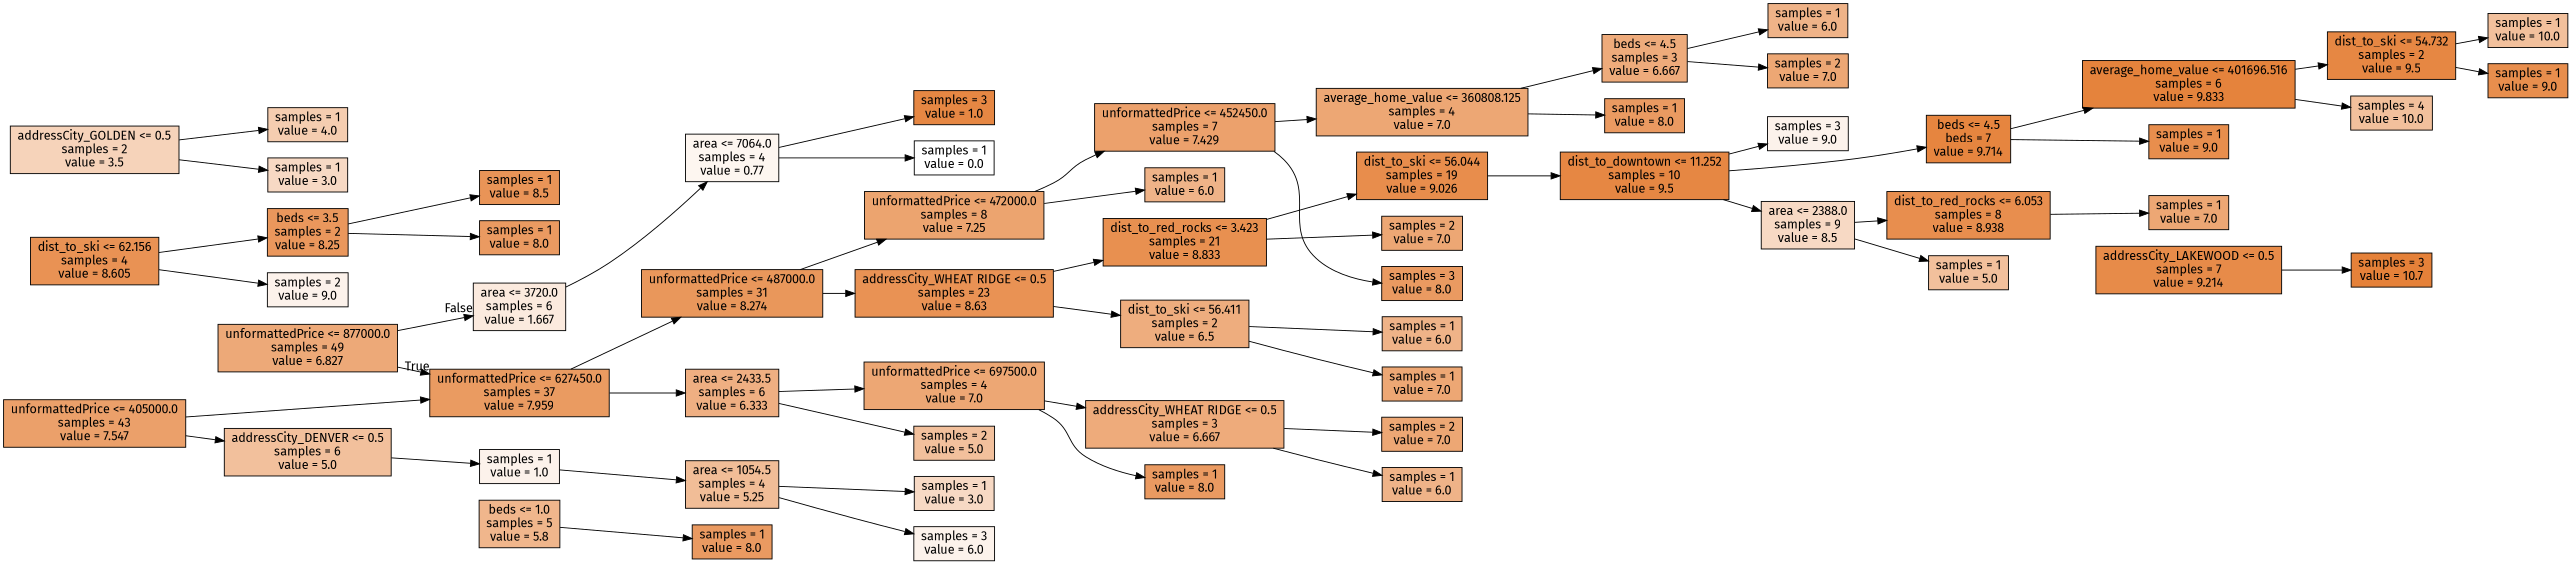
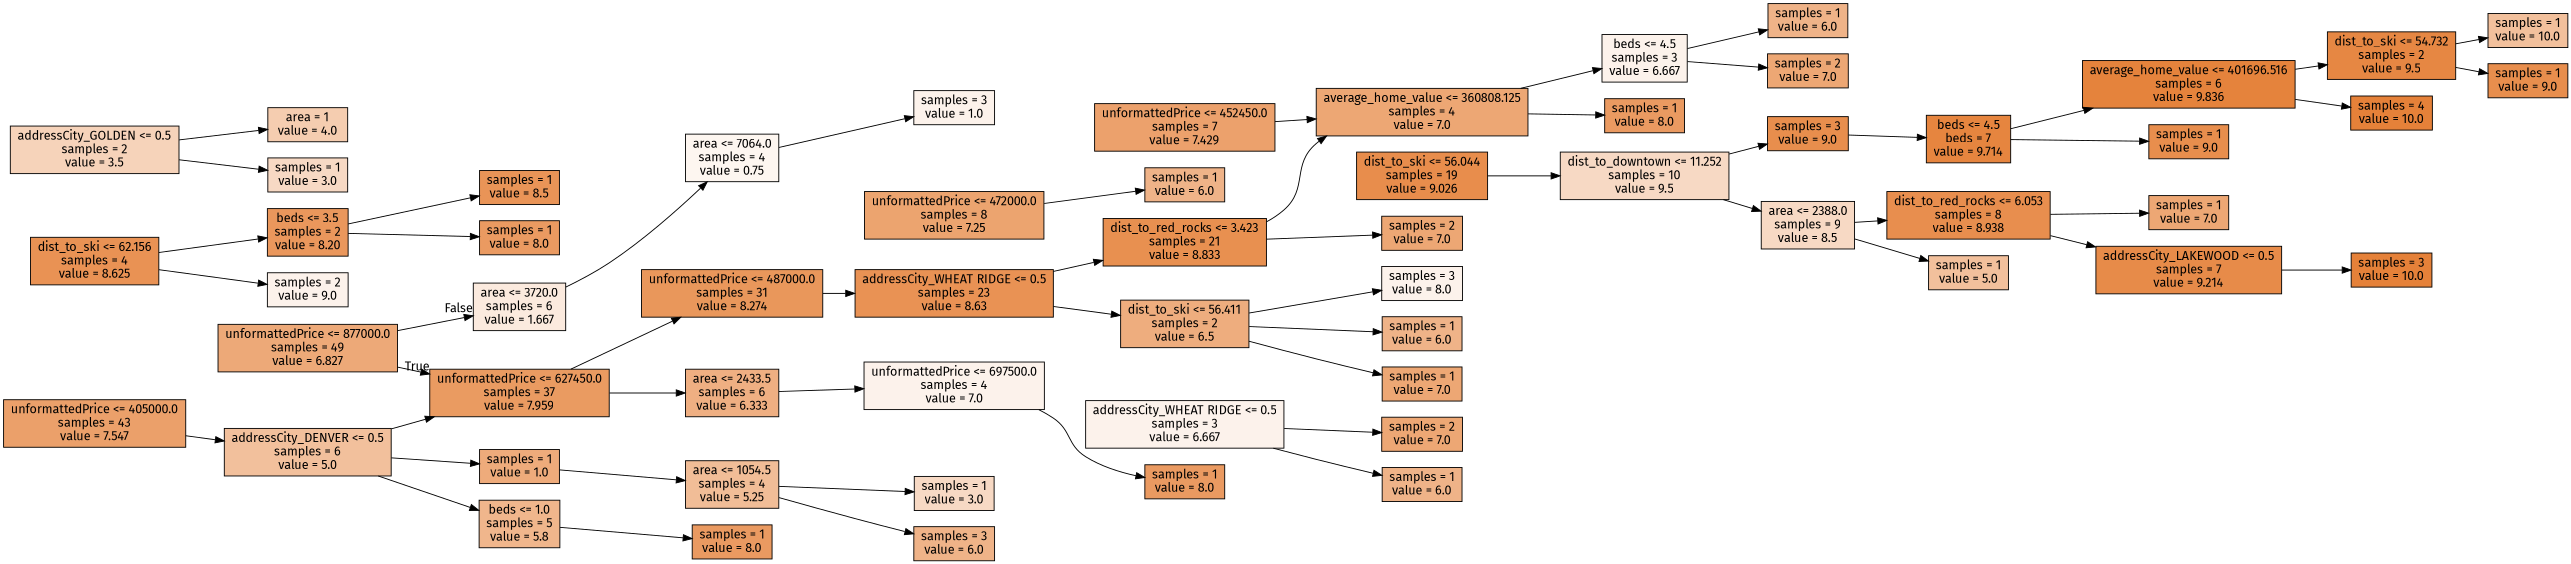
node "beds <= 4.5 samples = 3 value = 6.667": fillcolor #eeab7b -> #fcf2eb
node "average_home_value <= 401696.516 samples = 6 value = 9.833": label "average_home_value <= 401696.516 samples = 6 value = 9.833" -> "average_home_value <= 401696.516 samples = 6 value = 9.836"
node "samples = 3 value = 1.0": fillcolor #e68743 -> #fcf2eb
node "samples = 4 value = 10.0": fillcolor #f2c09c -> #e58139
node "samples = 1 value = 4.0": label "samples = 1 value = 4.0" -> "area = 1 value = 4.0"
node "samples = 3 value = 9.0": fillcolor #fcf2eb -> #e88e4d
node "area <= 7064.0 samples = 4 value = 0.77": label "area <= 7064.0 samples = 4 value = 0.77" -> "area <= 7064.0 samples = 4 value = 0.75"
node "samples = 1 value = 0.0": removed
edge "dist_to_downtown <= 11.252 samples = 10 value = 9.5" -> "beds <= 4.5 beds = 7 value = 9.714": now "samples = 3 value = 9.0" -> "beds <= 4.5 beds = 7 value = 9.714"
edge "unformattedPrice <= 472000.0 samples = 8 value = 7.25" -> "unformattedPrice <= 452450.0 samples = 7 value = 7.429": removed
node "dist_to_downtown <= 11.252 samples = 10 value = 9.5": fillcolor #e68743 -> #f7d9c4
edge "dist_to_red_rocks <= 3.423 samples = 21 value = 8.833" -> "dist_to_ski <= 56.044 samples = 19 value = 9.026": now "dist_to_red_rocks <= 3.423 samples = 21 value = 8.833" -> "average_home_value <= 360808.125 samples = 4 value = 7.0"
edge "unformattedPrice <= 452450.0 samples = 7 value = 7.429" -> "samples = 3 value = 8.0": now "dist_to_ski <= 56.411 samples = 2 value = 6.5" -> "samples = 3 value = 8.0"
node "beds <= 3.5 samples = 2 value = 8.25": label "beds <= 3.5 samples = 2 value = 8.25" -> "beds <= 3.5 samples = 2 value = 8.20"
edge "dist_to_red_rocks <= 6.053 samples = 8 value = 8.938" -> "addressCity_LAKEWOOD <= 0.5 samples = 7 value = 9.214": added
edge "unformattedPrice <= 487000.0 samples = 31 value = 8.274" -> "unformattedPrice <= 472000.0 samples = 8 value = 7.25": removed
node "dist_to_ski <= 62.156 samples = 4 value = 8.605": label "dist_to_ski <= 62.156 samples = 4 value = 8.605" -> "dist_to_ski <= 62.156 samples = 4 value = 8.625"
node "samples = 3 value = 10.7": label "samples = 3 value = 10.7" -> "samples = 3 value = 10.0"
node "samples = 3 value = 8.0": fillcolor #ea9a61 -> #fcf2eb
node "unformattedPrice <= 697500.0 samples = 4 value = 7.0": fillcolor #eda774 -> #fcf2eb
edge "unformattedPrice <= 697500.0 samples = 4 value = 7.0" -> "addressCity_WHEAT RIDGE <= 0.5 samples = 3 value = 6.667": removed
edge "unformattedPrice <= 405000.0 samples = 43 value = 7.547" -> "unformattedPrice <= 627450.0 samples = 37 value = 7.959": now "addressCity_DENVER <= 0.5 samples = 6 value = 5.0" -> "unformattedPrice <= 627450.0 samples = 37 value = 7.959"
node "addressCity_WHEAT RIDGE <= 0.5 samples = 3 value = 6.667": fillcolor #eeab7b -> #fcf2eb
node "samples = 2 value = 5.0": removed
node "samples = 1 value = 1.0": fillcolor #fcf2eb -> #eeab7b
edge "addressCity_DENVER <= 0.5 samples = 6 value = 5.0" -> "beds <= 1.0 samples = 5 value = 5.8": added
node "samples = 3 value = 6.0": fillcolor #fcf2eb -> #efb388
